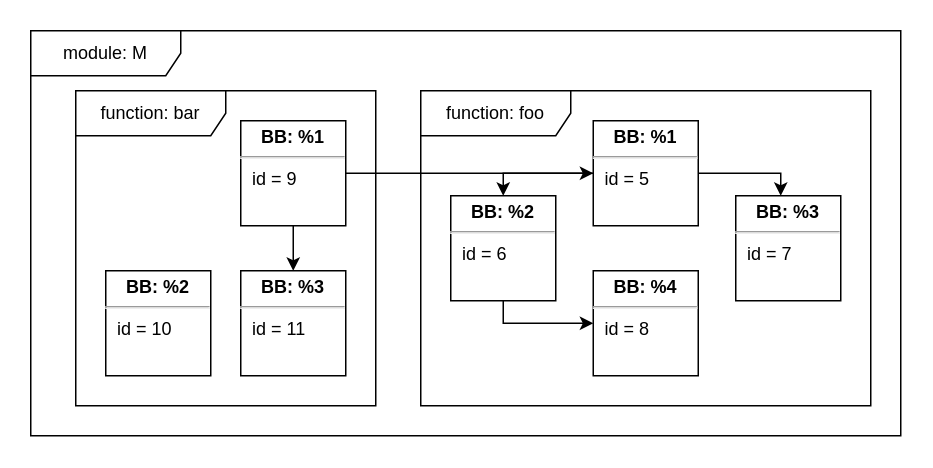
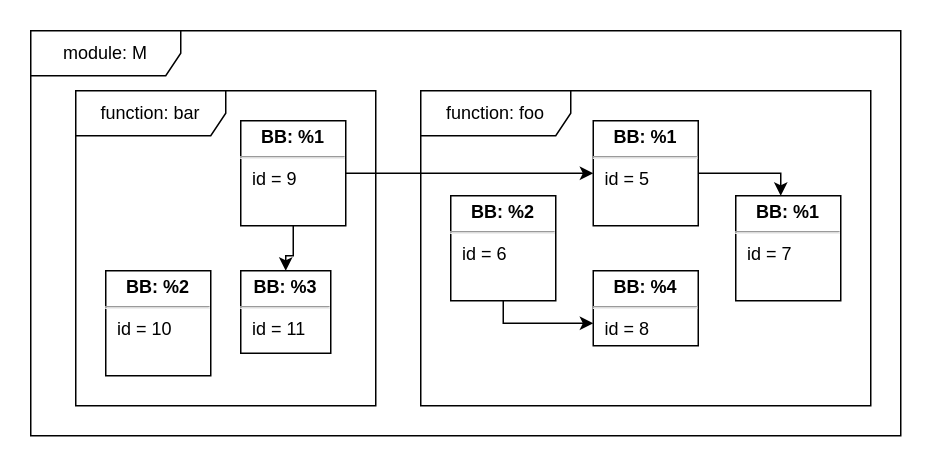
edge "BB: %1 id = 5" -> "BB: %2 id = 6": removed
node "BB: %3 id = 7": label "BB: %3 id = 7" -> "BB: %1 id = 7"
node "BB: %3 id = 11": size 105x105 -> 90x83
node "BB: %4 id = 8": size 105x105 -> 105x75
